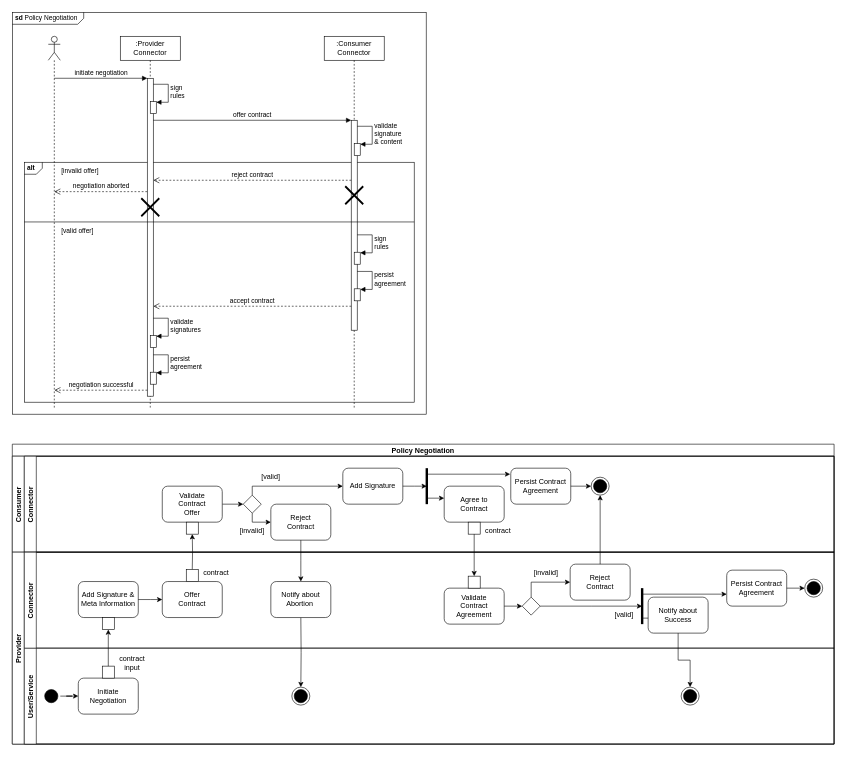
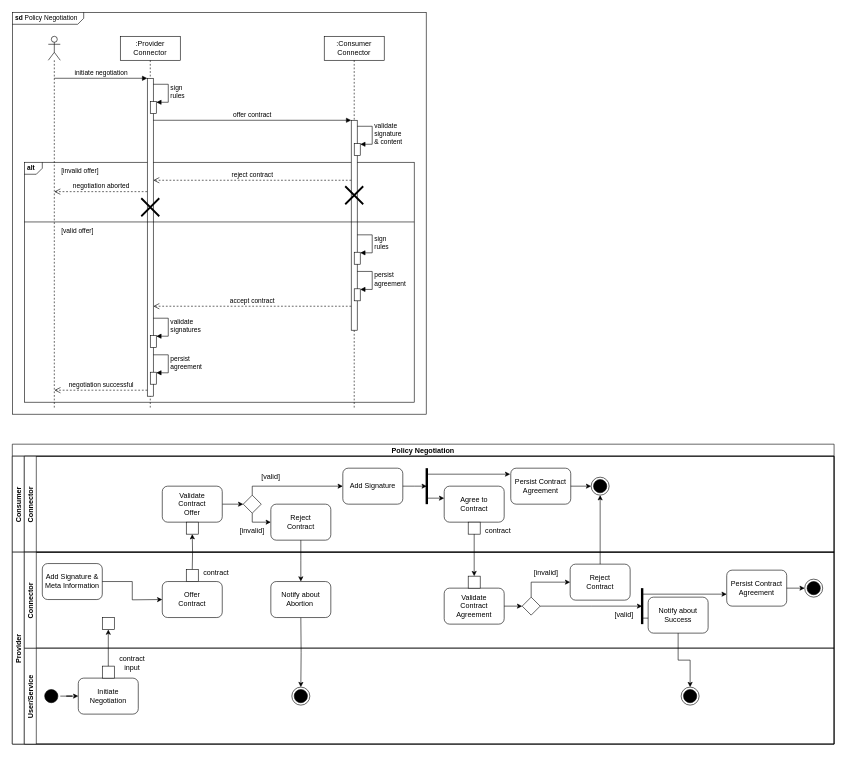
node "Add Signature & Meta Information": moved (108, 600) -> (72, 582)
